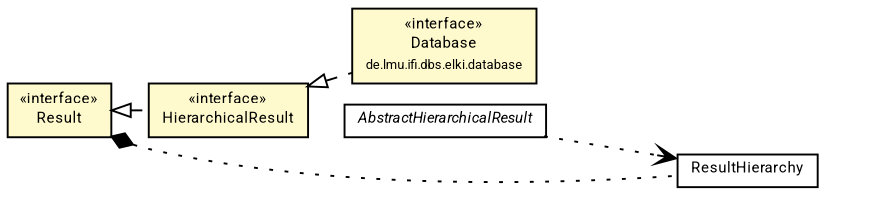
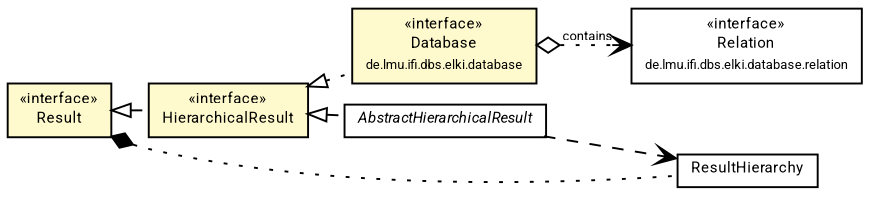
node "Relation": added
edge "Database" -> "HierarchicalResult": style dashed -> dotted
edge "AbstractHierarchicalResult" -> "HierarchicalResult": added
edge "AbstractHierarchicalResult" -> "ResultHierarchy": style dotted -> dashed
